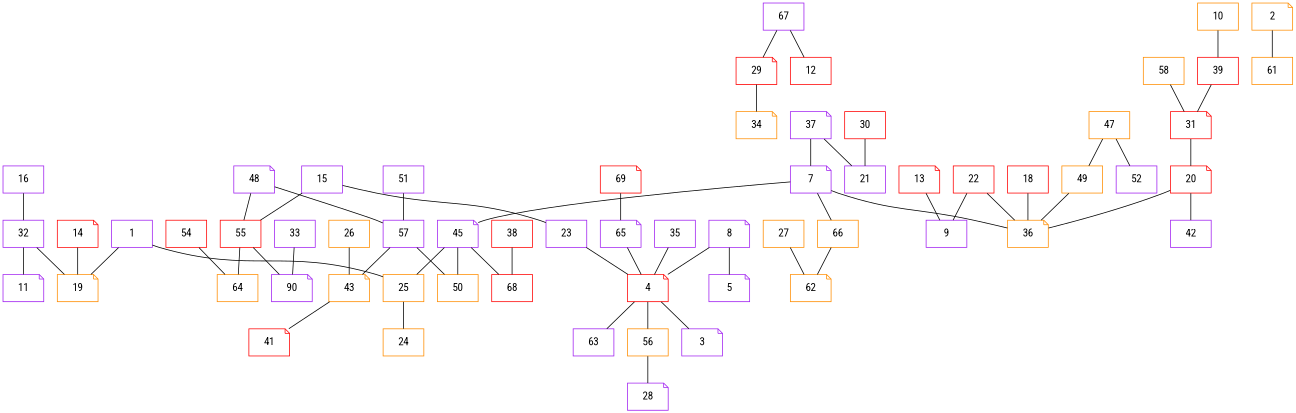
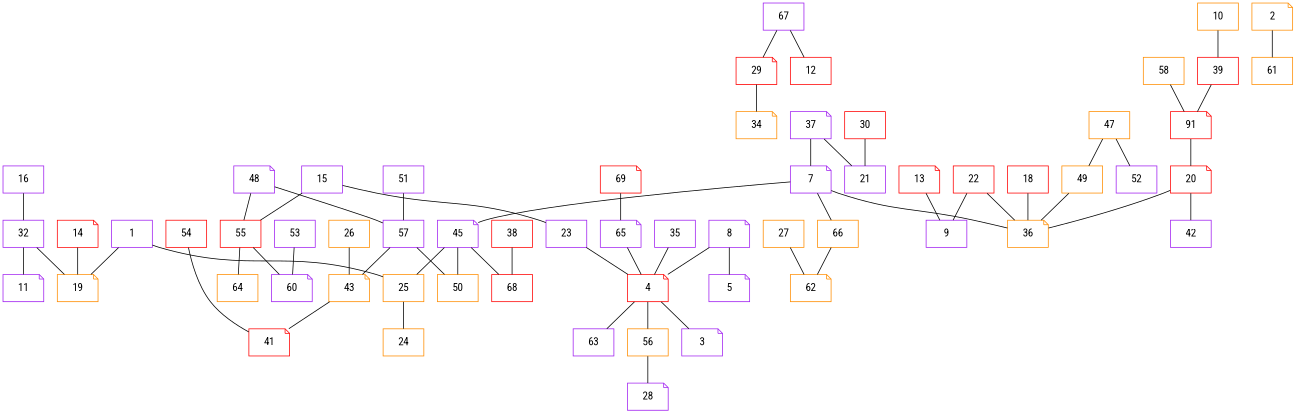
node "31": label "31" -> "91"
node "33": label "33" -> "53"
edge "54" -- "64": now "54" -- "41"
node "90": label "90" -> "60"
